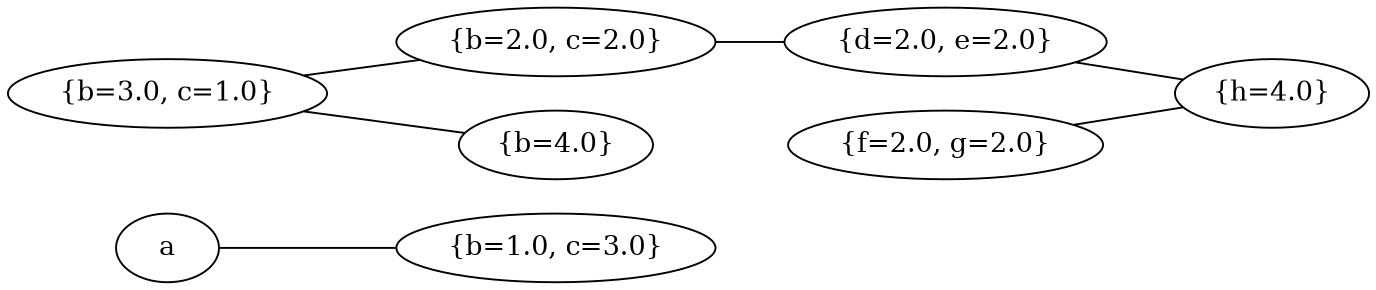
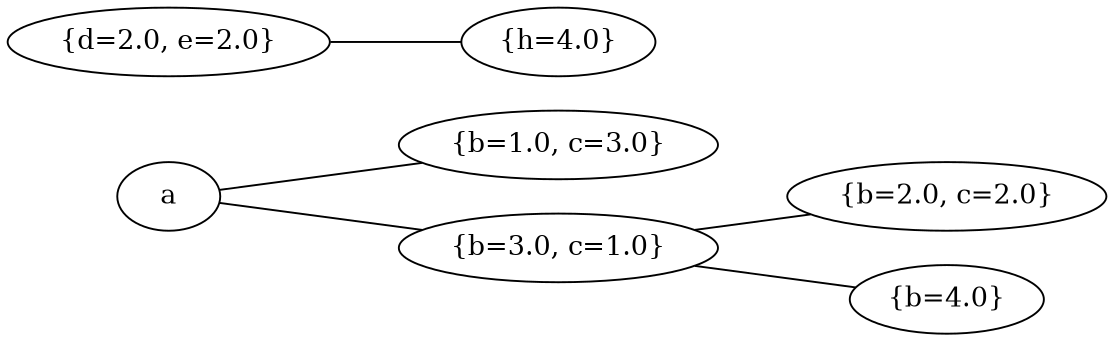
edge "{b=2.0, c=2.0}" -- "{d=2.0, e=2.0}": removed
node "{f=2.0, g=2.0}": removed
edge "a" -- "{b=3.0, c=1.0}": added
